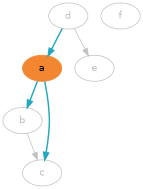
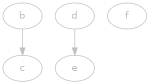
node "a": removed
